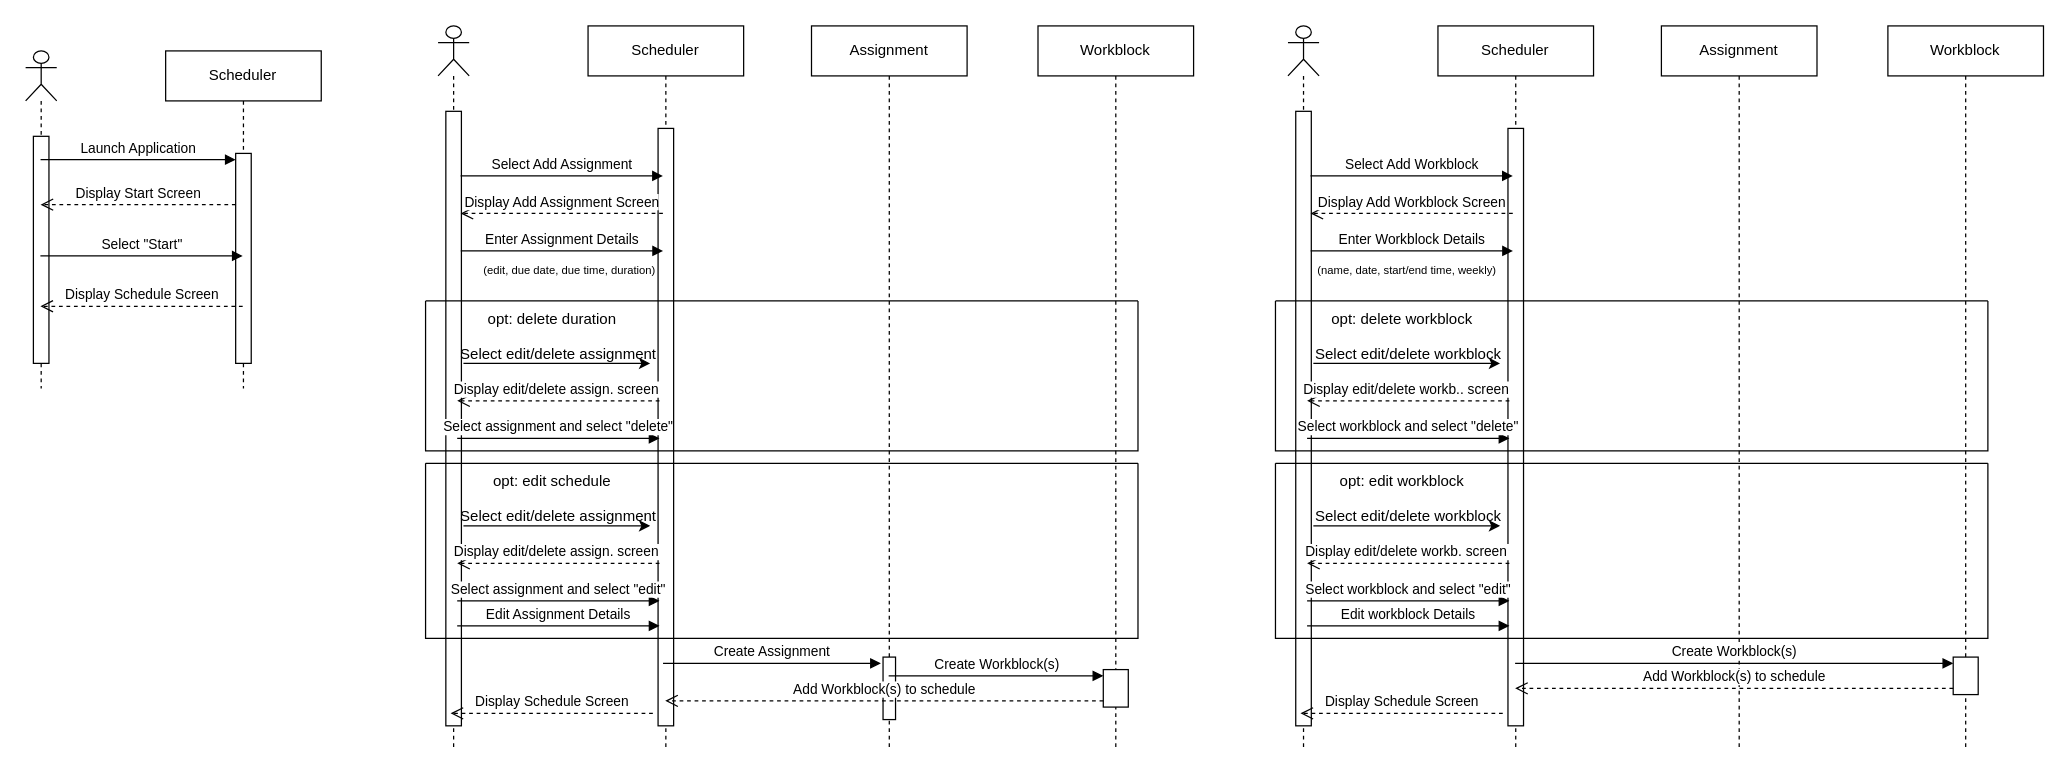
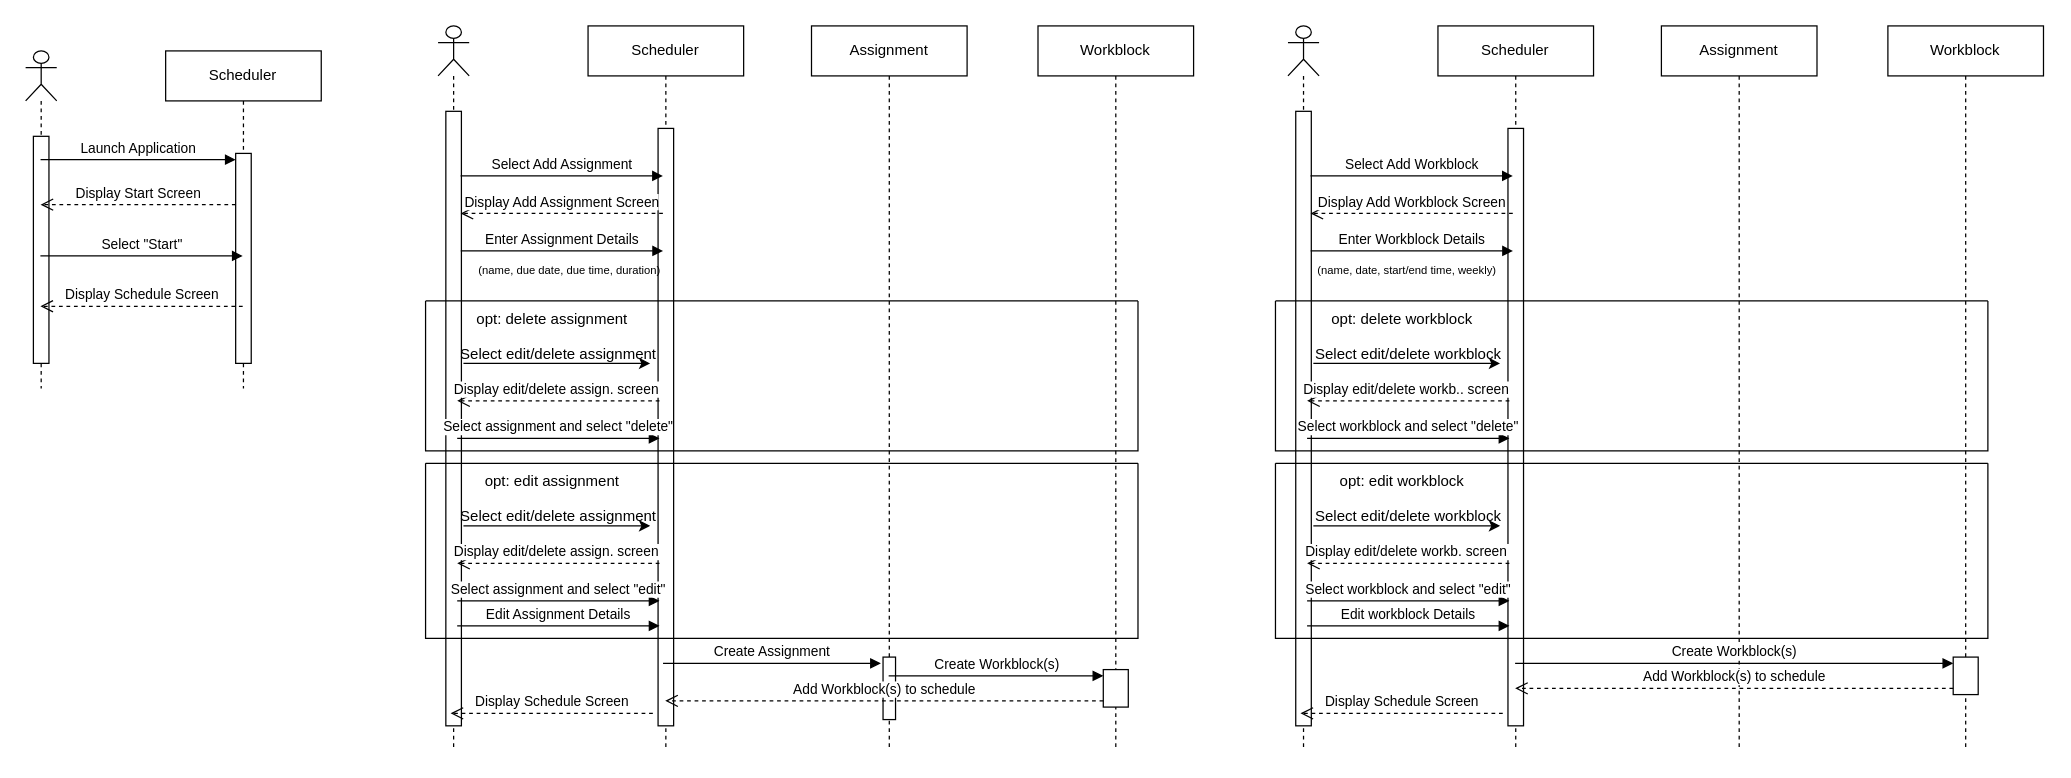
node "(edit, due date, due time, duration)": label "(edit, due date, due time, duration)" -> "(name, due date, due time, duration)"
node "opt: delete duration": label "opt: delete duration" -> "opt: delete assignment"
node "opt: edit schedule": label "opt: edit schedule" -> "opt: edit assignment"
